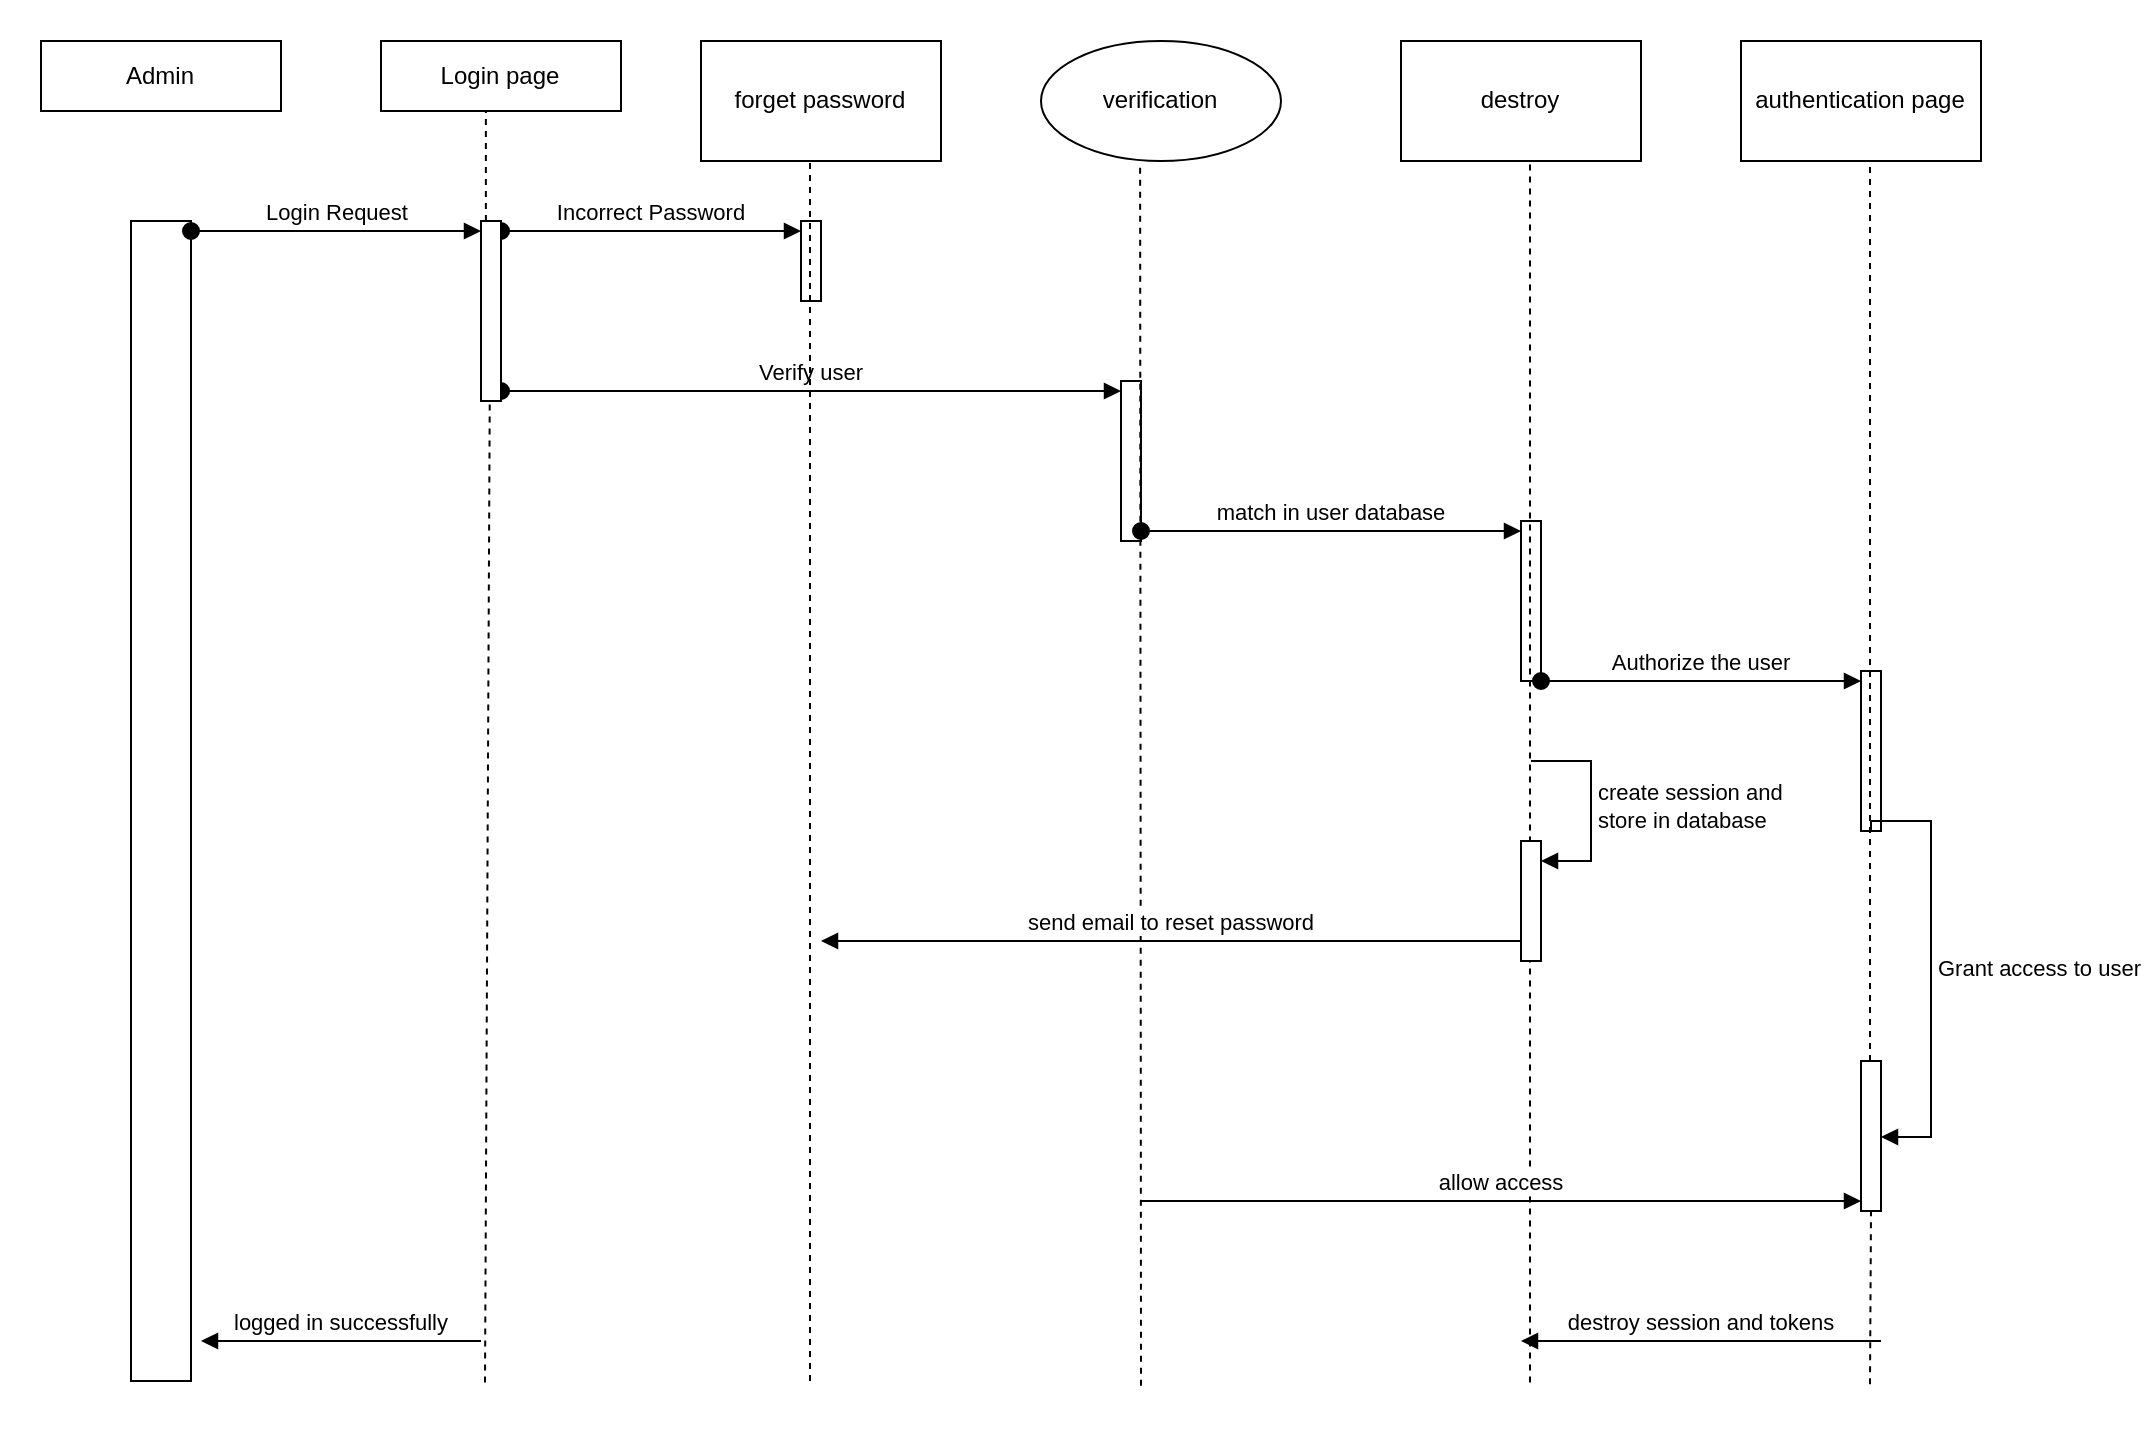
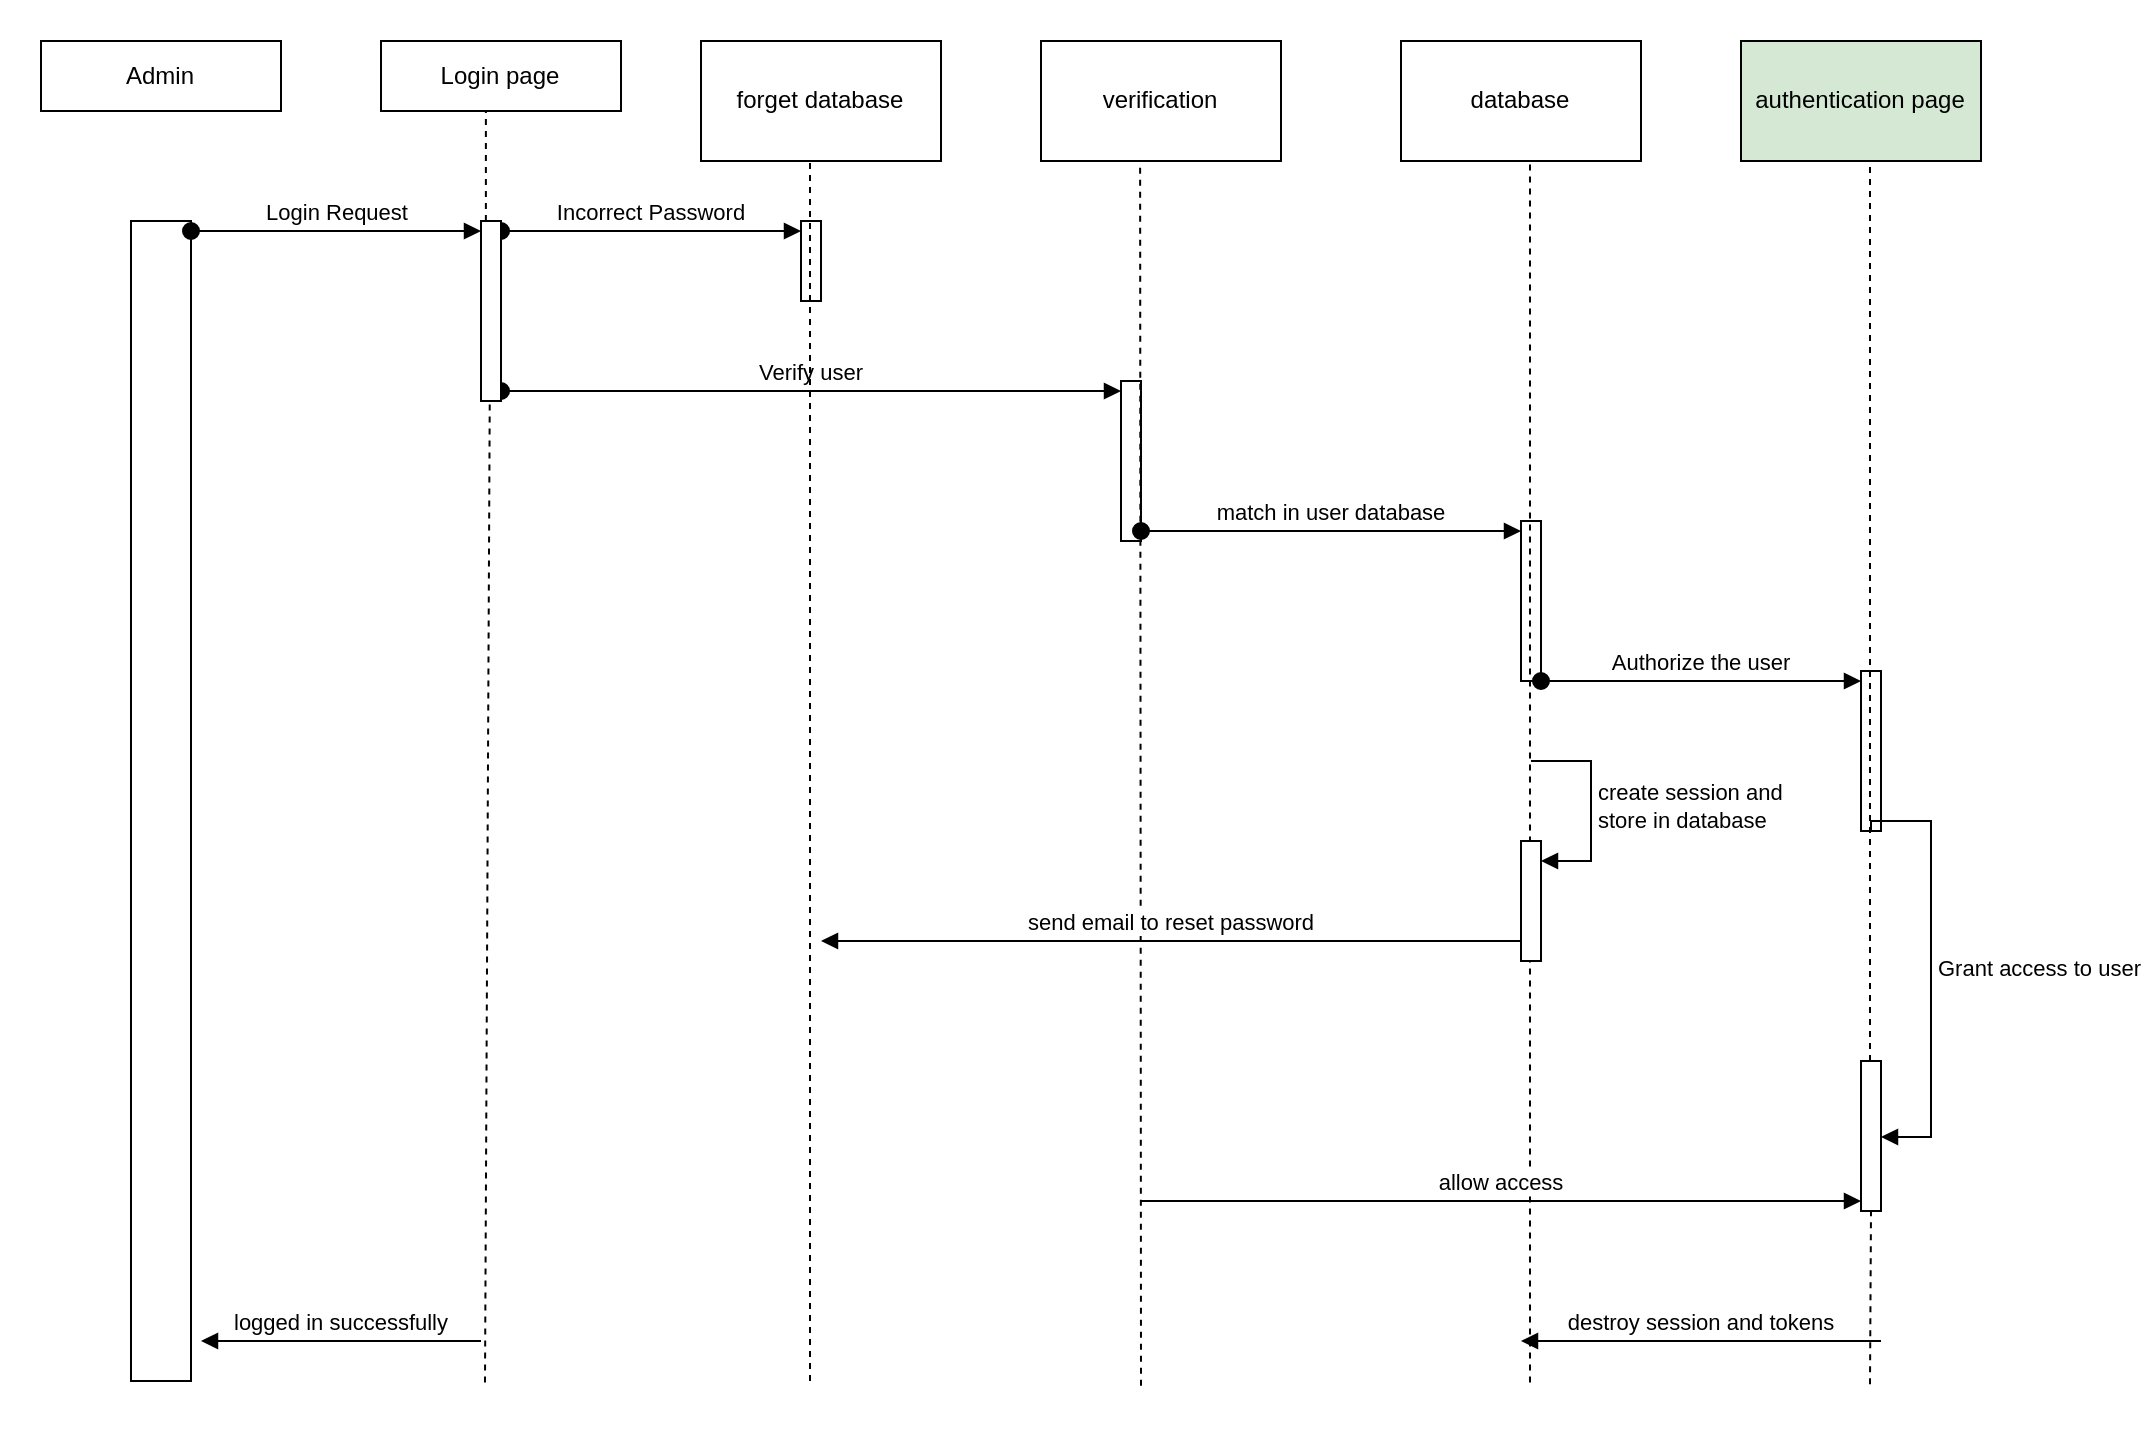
node "forget password": label "forget password" -> "forget database"
node "verification": shape ellipse -> rectangle
node "destroy": label "destroy" -> "database"
node "authentication page": fillcolor #ffffff -> #d5e8d4
